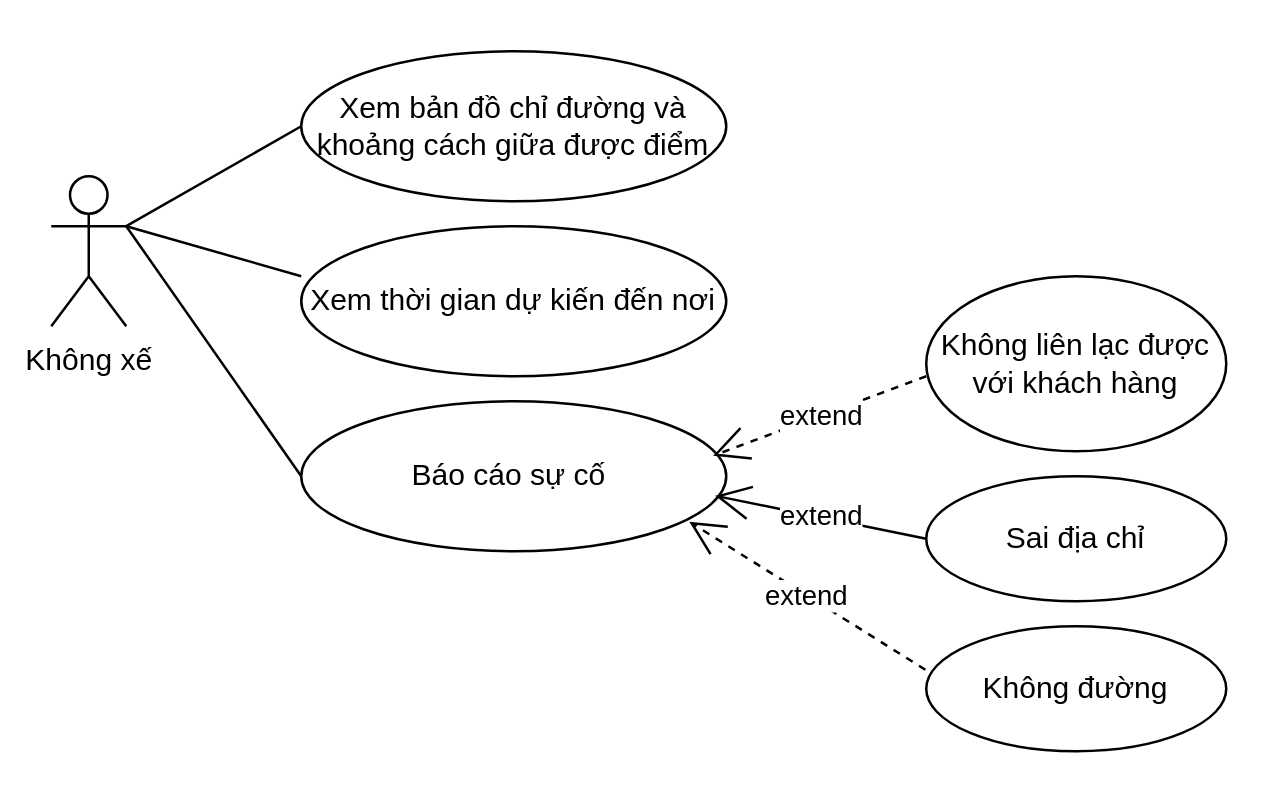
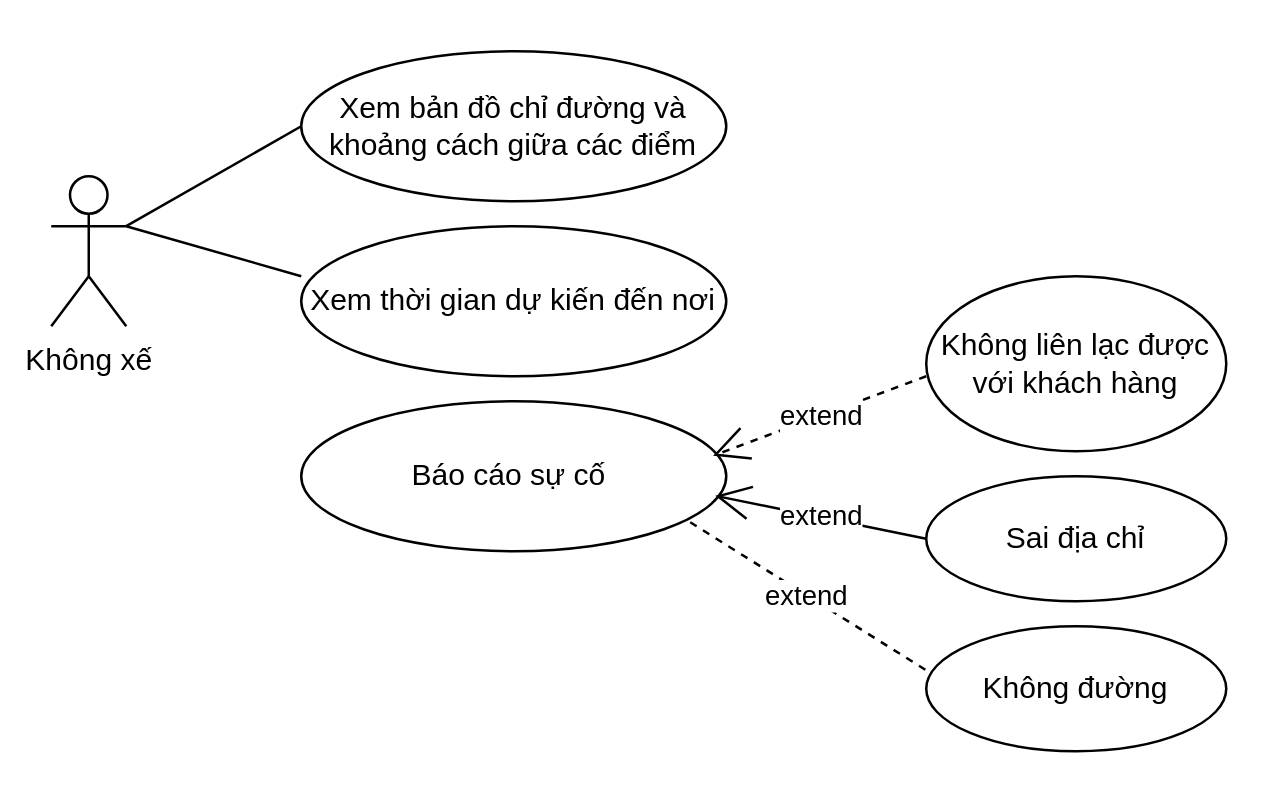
node "Xem bản đồ chỉ đường và khoảng cách giữa được điểm": label "Xem bản đồ chỉ đường và khoảng cách giữa được điểm" -> "Xem bản đồ chỉ đường và khoảng cách giữa các điểm"
edge "Không xế" -- "Báo cáo sự cố": removed
edge "Không đường" -> "Báo cáo sự cố": arrowhead open -> none
